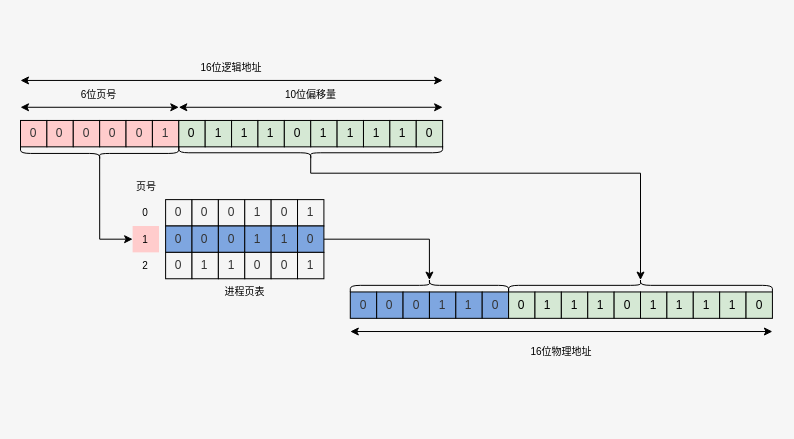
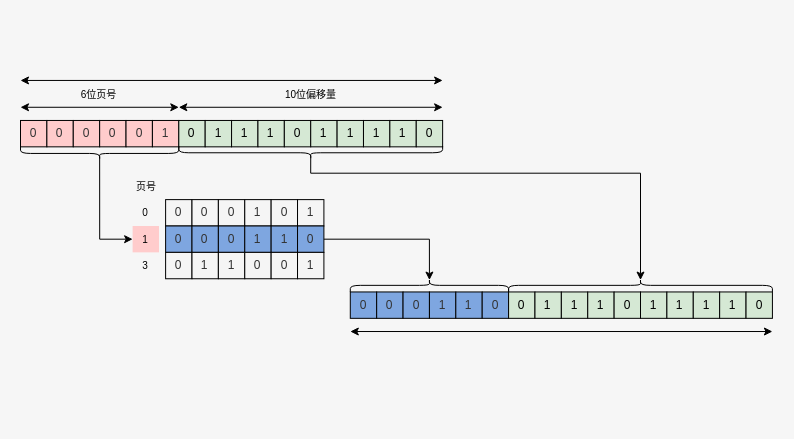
node "16位逻辑地址": removed
node "2": label "2" -> "3"
node "进程页表": removed
node "16位物理地址": removed
